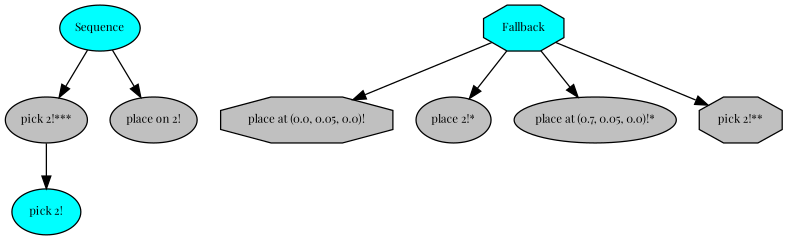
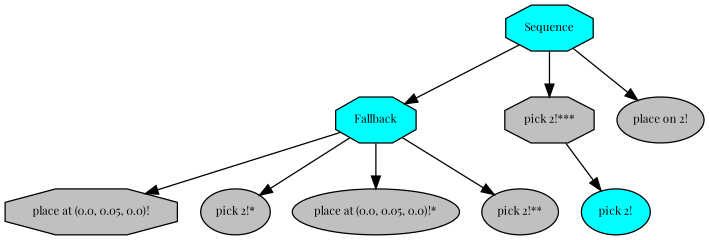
node "Sequence": shape ellipse -> octagon
edge "Sequence" -> "Fallback": added
node "pick 2!***": shape ellipse -> octagon
node "place 2!*": label "place 2!*" -> "pick 2!*"
node "place at (0.7, 0.05, 0.0)!*": label "place at (0.7, 0.05, 0.0)!*" -> "place at (0.0, 0.05, 0.0)!*"
node "pick 2!**": shape octagon -> ellipse
